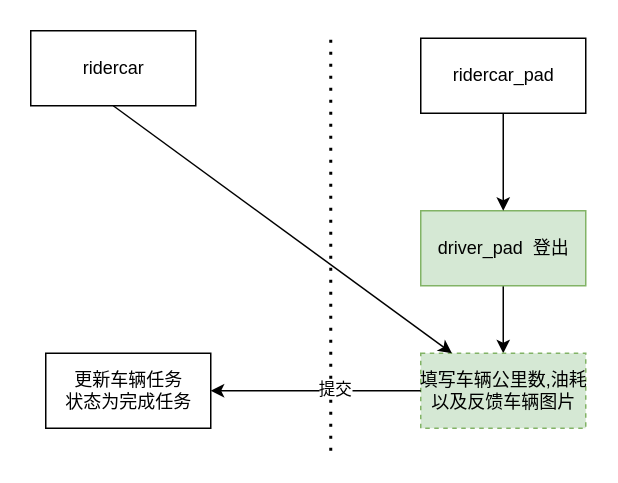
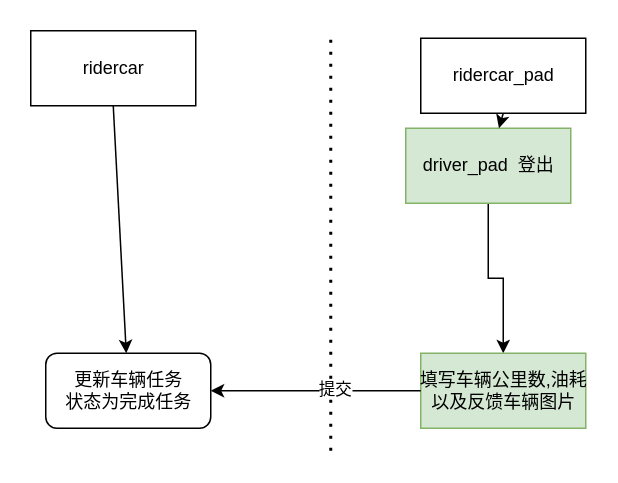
edge "ridercar" -> "填写车辆公里数,油耗 以及反馈车辆图片": now "ridercar" -> "更新车辆任务 状态为完成任务"
node "driver_pad 登出": moved (503, 248) -> (488, 166)
node "更新车辆任务 状态为完成任务": shape rectangle -> rounded rectangle
node "填写车辆公里数,油耗 以及反馈车辆图片": style dashed -> solid
